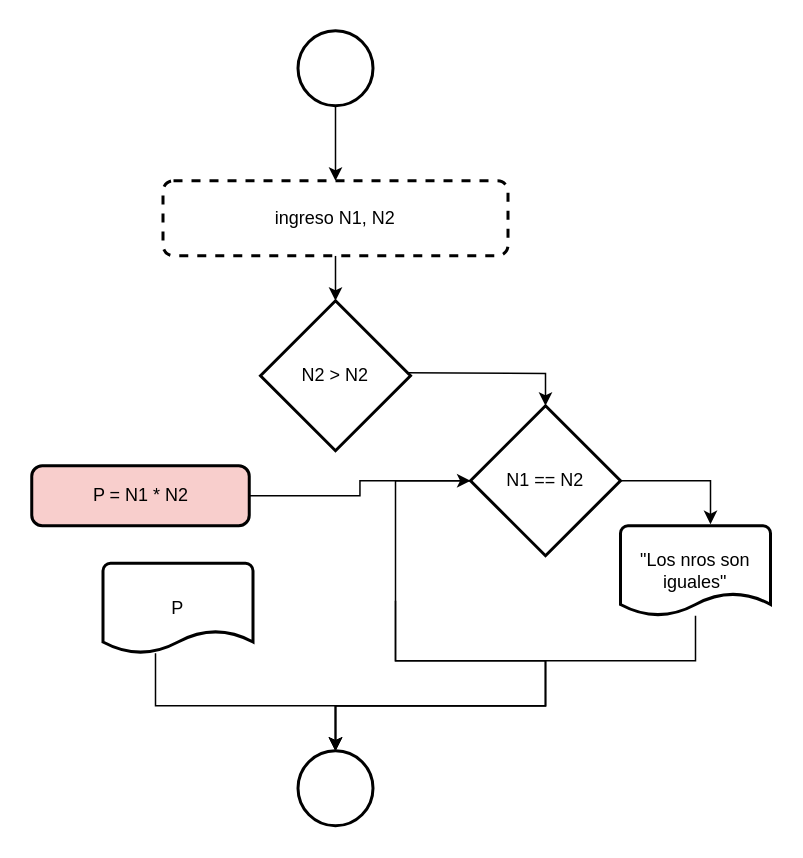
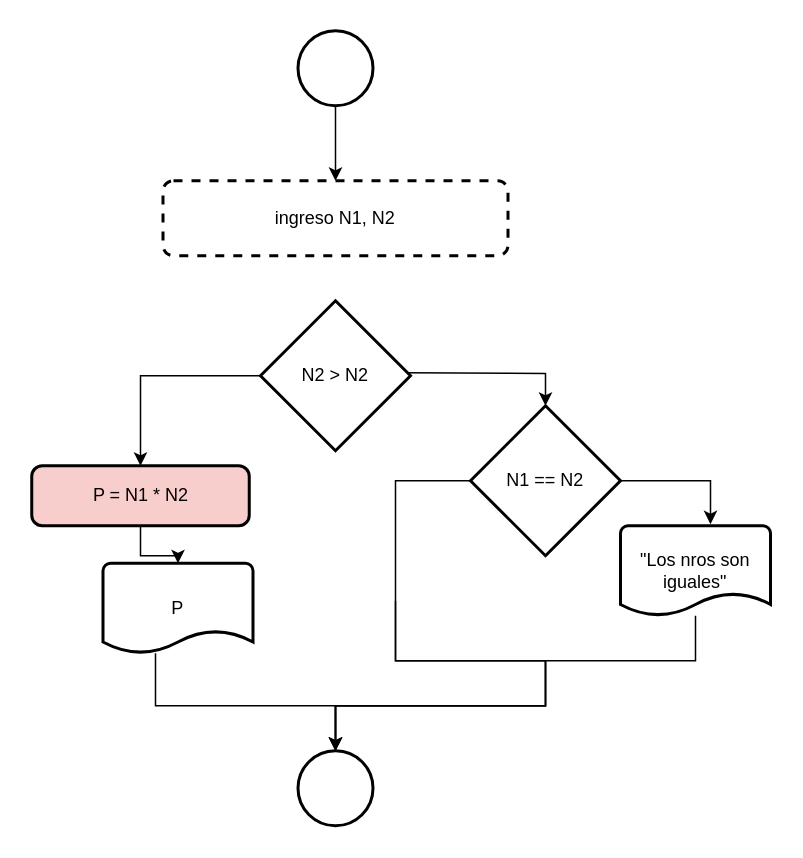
edge "ingreso N1, N2" -> "N2 > N2": removed
edge "N2 > N2" -> "P = N1 * N2": added
edge "P = N1 * N2" -> "N1 == N2": now "P = N1 * N2" -> "P"
